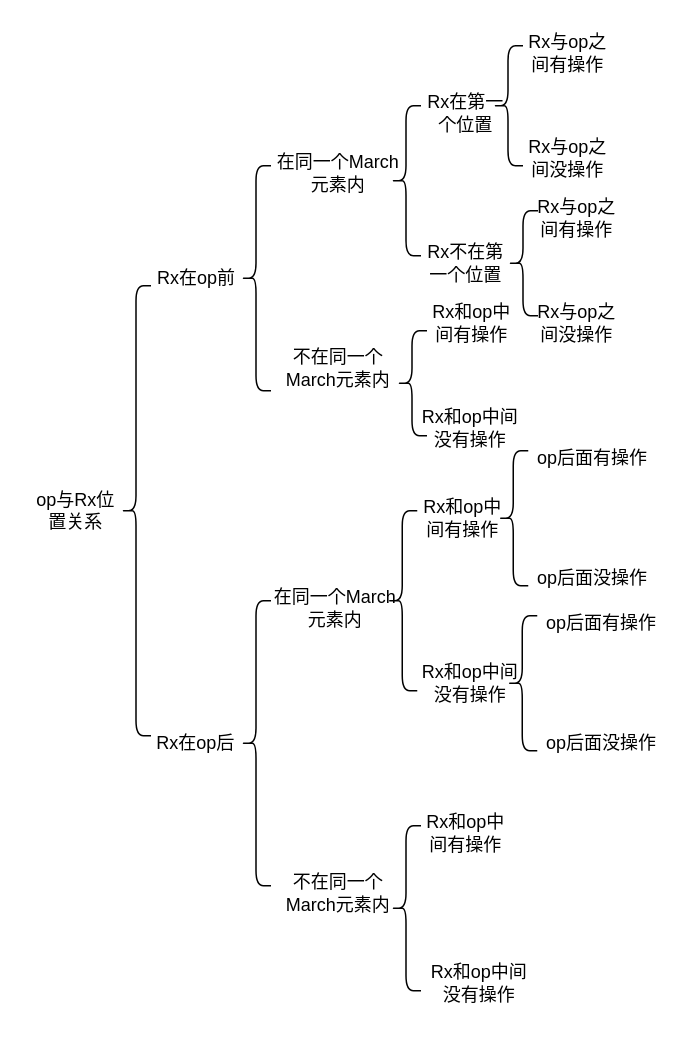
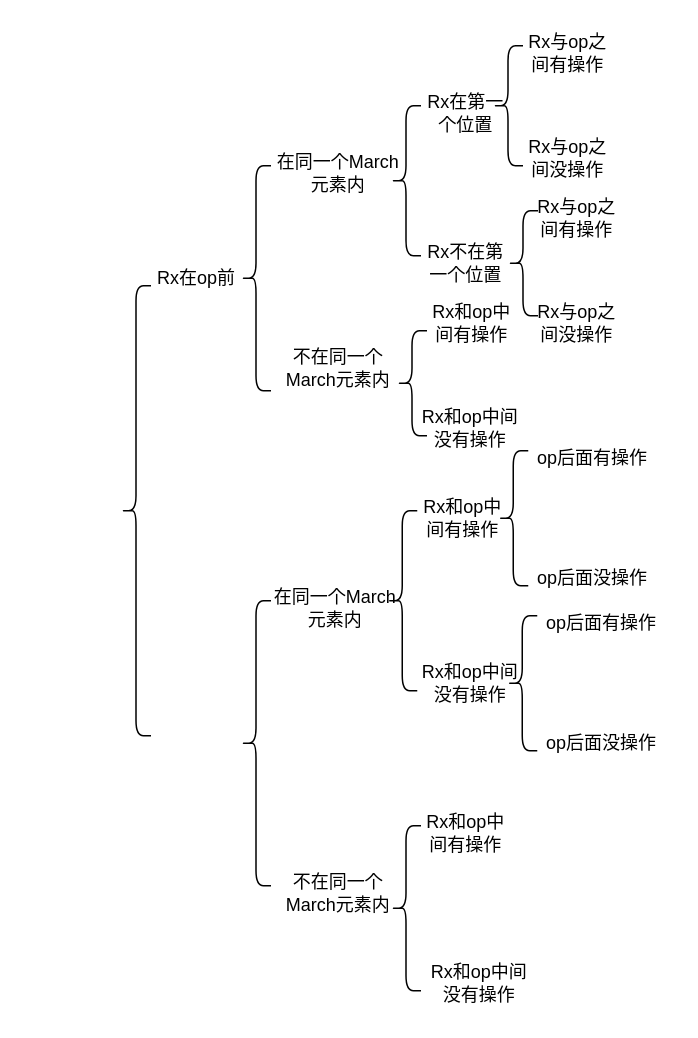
node "op与Rx位置关系": removed
node "Rx在op后": removed
